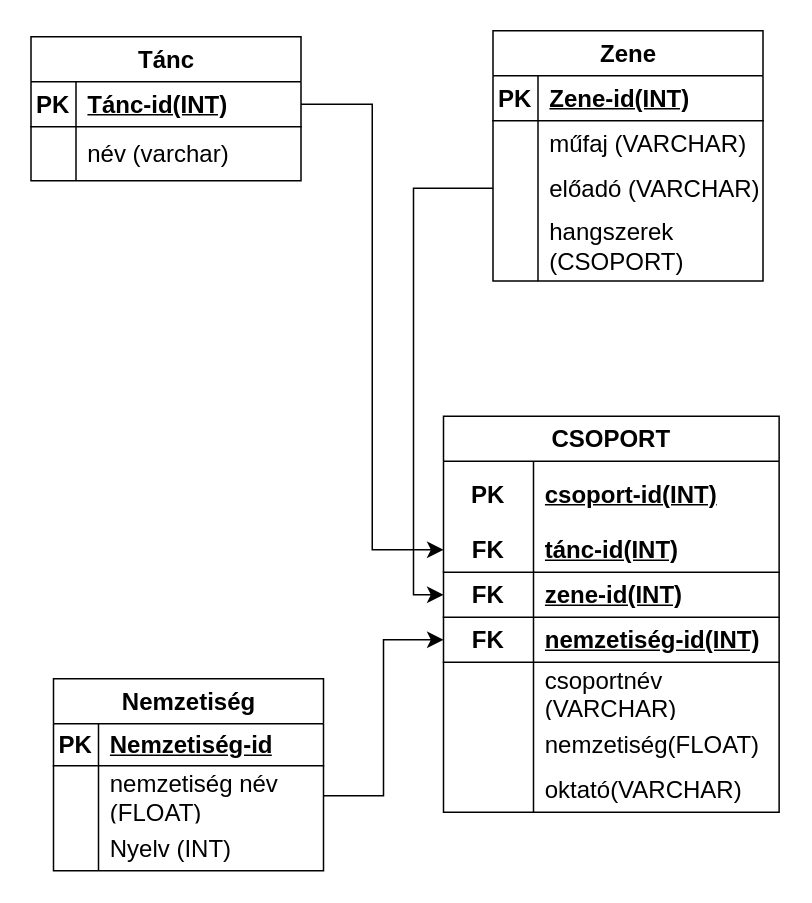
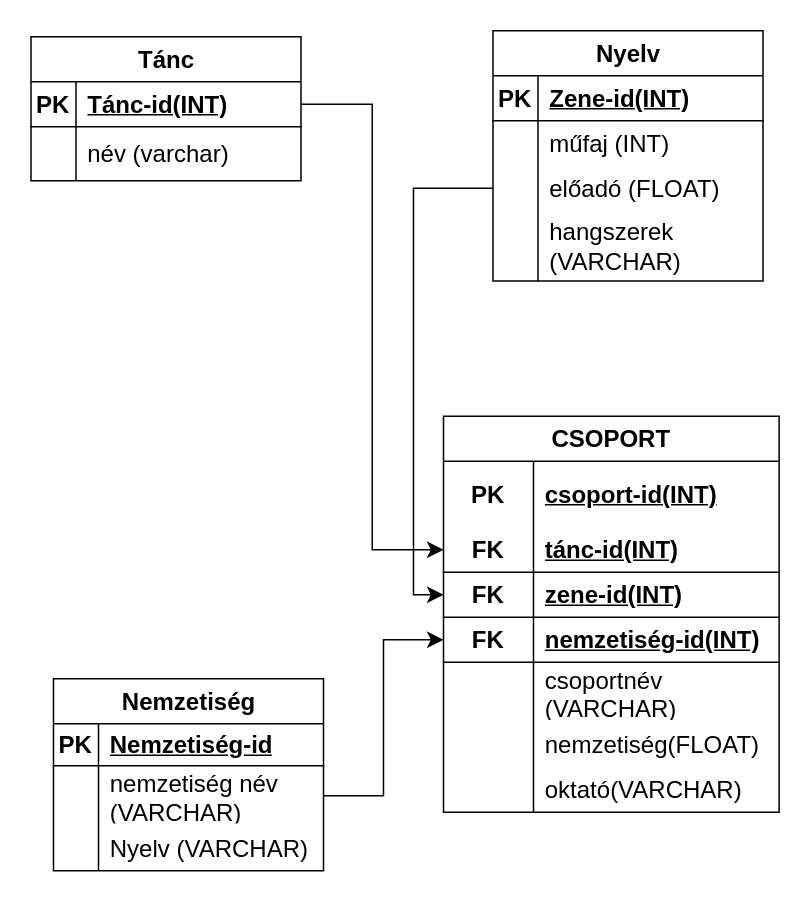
node "Zene": label "Zene" -> "Nyelv"
node "műfaj (VARCHAR)": label "műfaj (VARCHAR)" -> "műfaj (INT)"
node "előadó (VARCHAR)": label "előadó (VARCHAR)" -> "előadó (FLOAT)"
node "hangszerek (CSOPORT)": label "hangszerek (CSOPORT)" -> "hangszerek (VARCHAR)"
node "nemzetiség név (FLOAT)": label "nemzetiség név (FLOAT)" -> "nemzetiség név (VARCHAR)"
node "Nyelv (INT)": label "Nyelv (INT)" -> "Nyelv (VARCHAR)"
